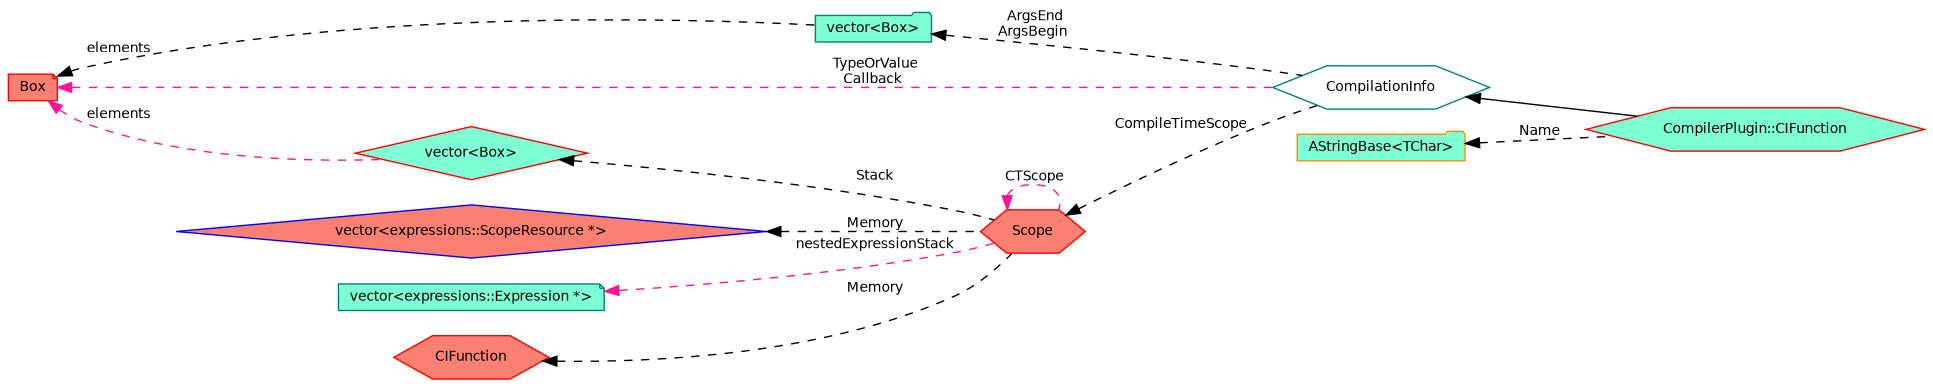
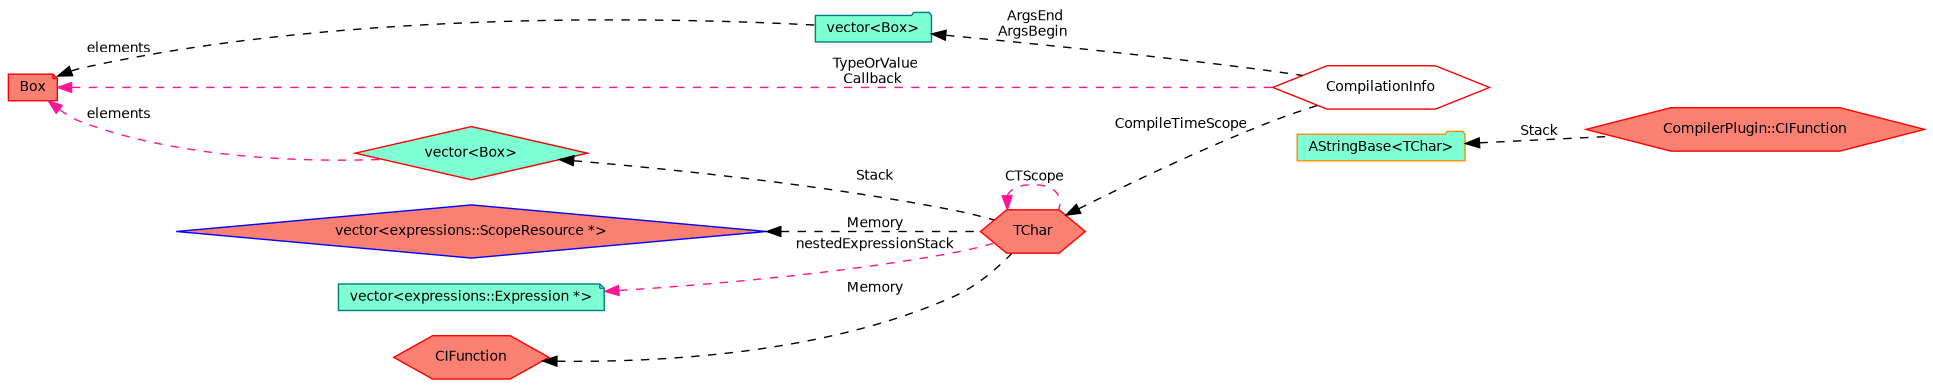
node "CompilationInfo": color teal -> red
edge "CompilerPlugin::CIFunction" -> "CompilationInfo": removed
node "CompilerPlugin::CIFunction": fillcolor aquamarine -> salmon
edge "CompilerPlugin::CIFunction" -> "AStringBase<TChar>": label " Name" -> " Stack"
node "Scope": label "Scope" -> "TChar"
